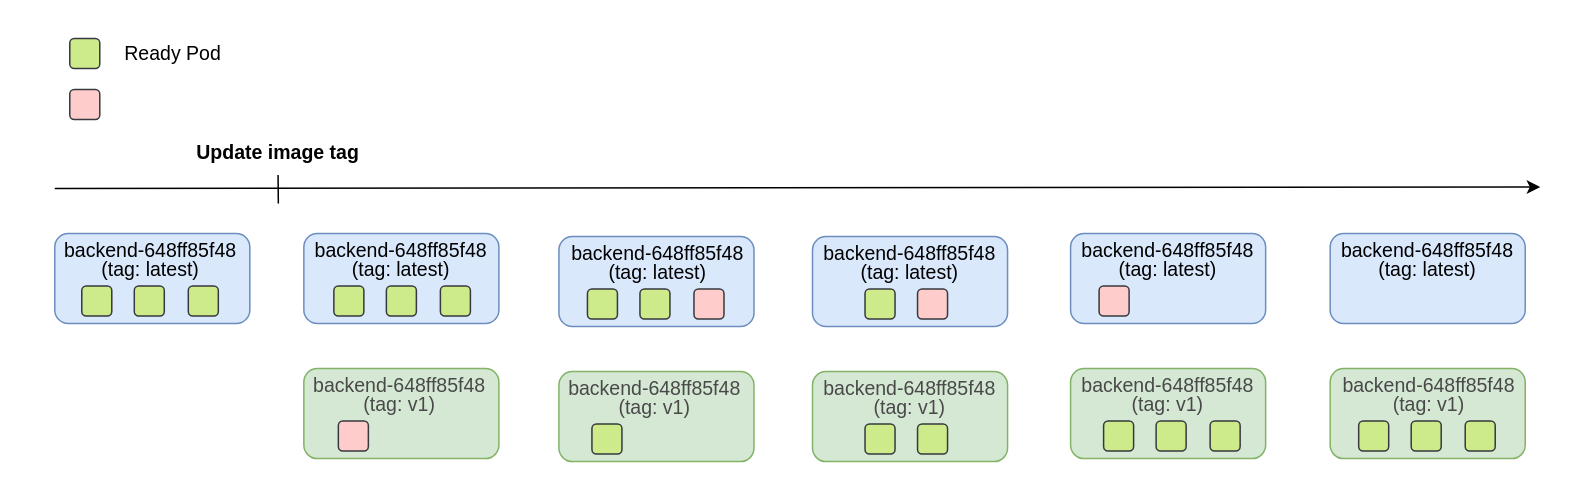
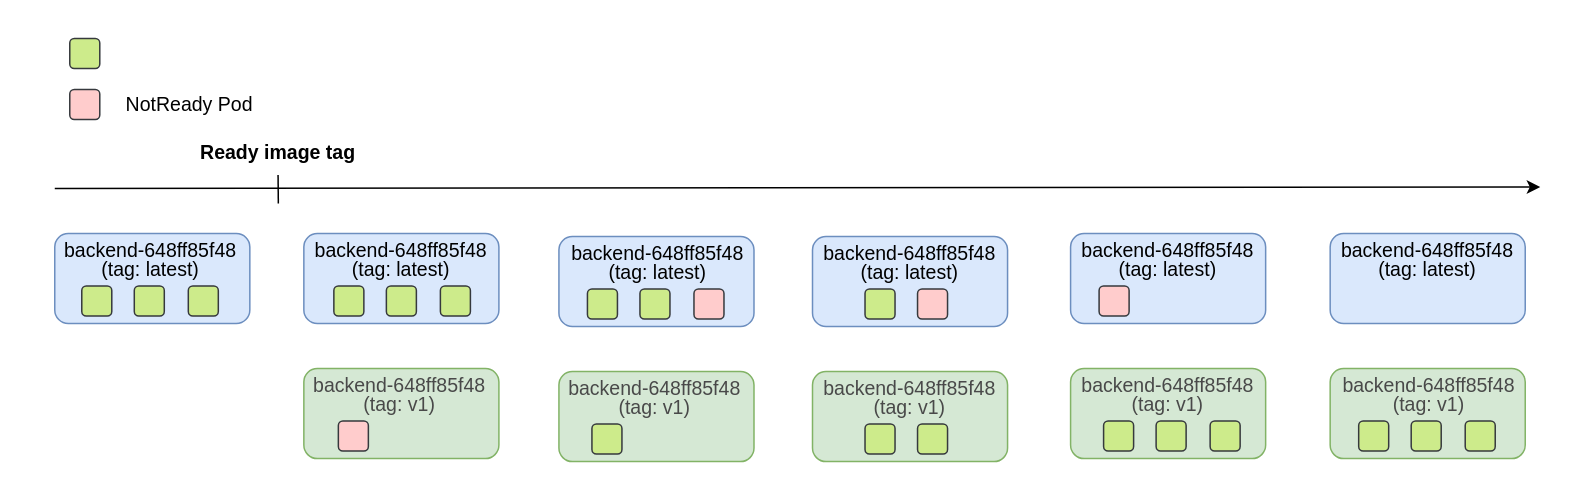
node "Ready Pod": removed
node "NotReady Pod": added
node "Update image tag": label "Update image tag" -> "Ready image tag"
